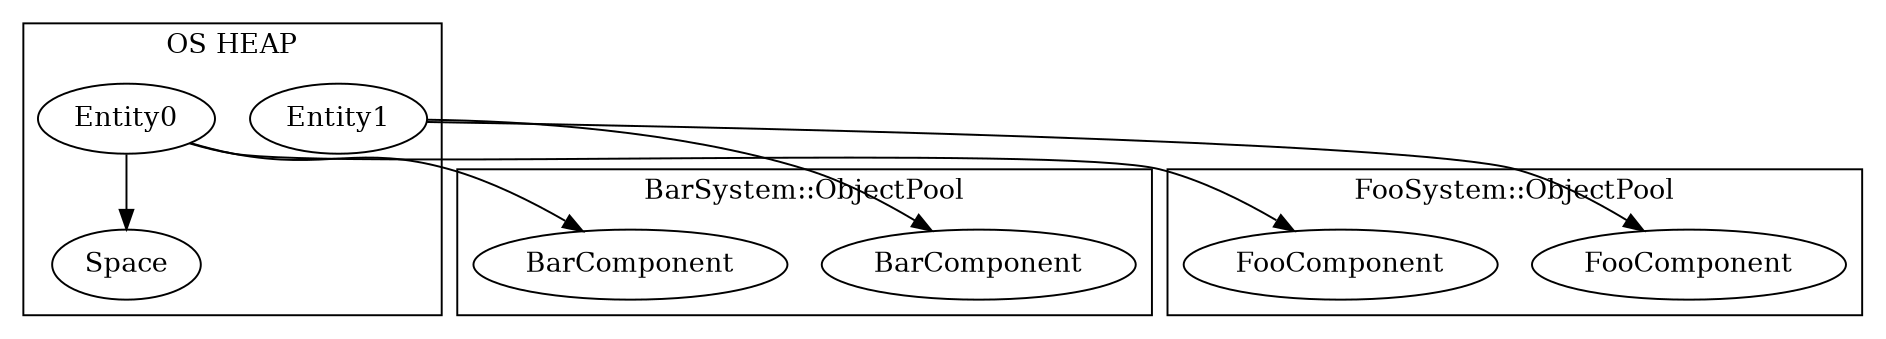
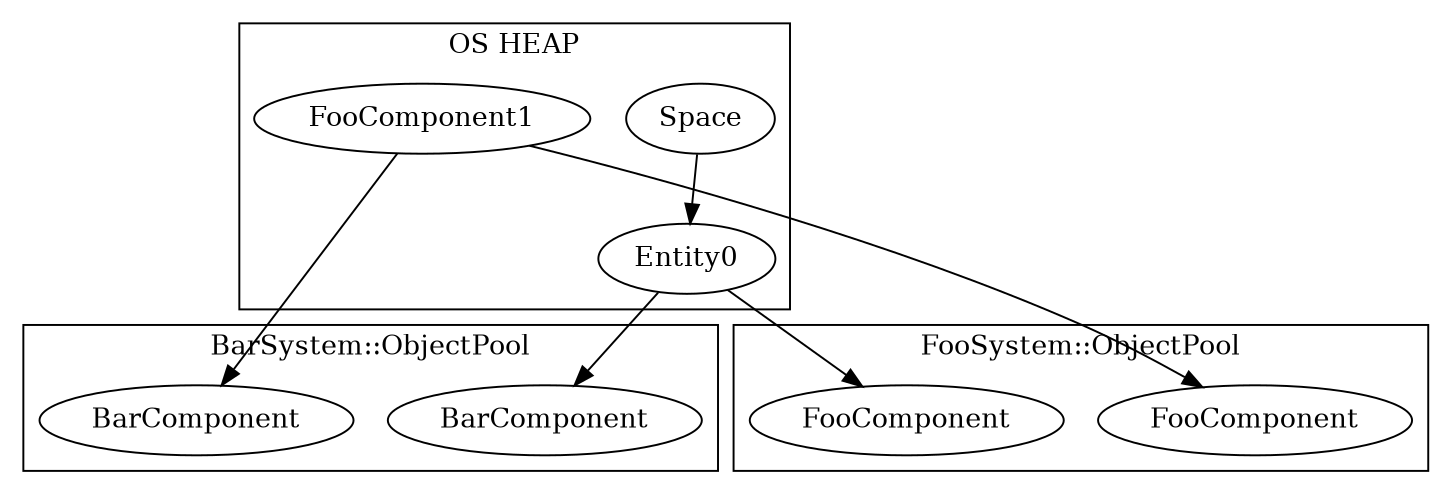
node "Entity1": label "Entity1" -> "FooComponent1"
edge "Entity0" -> "Space": reversed
